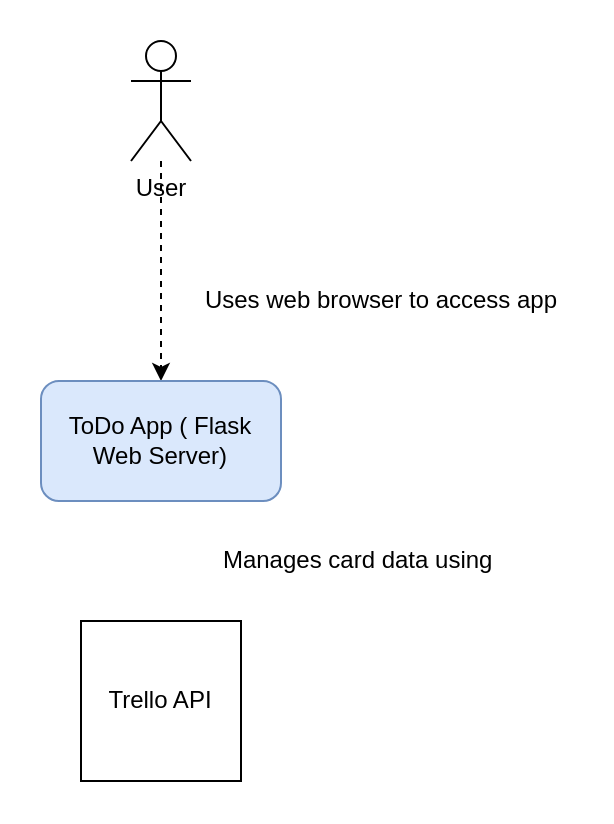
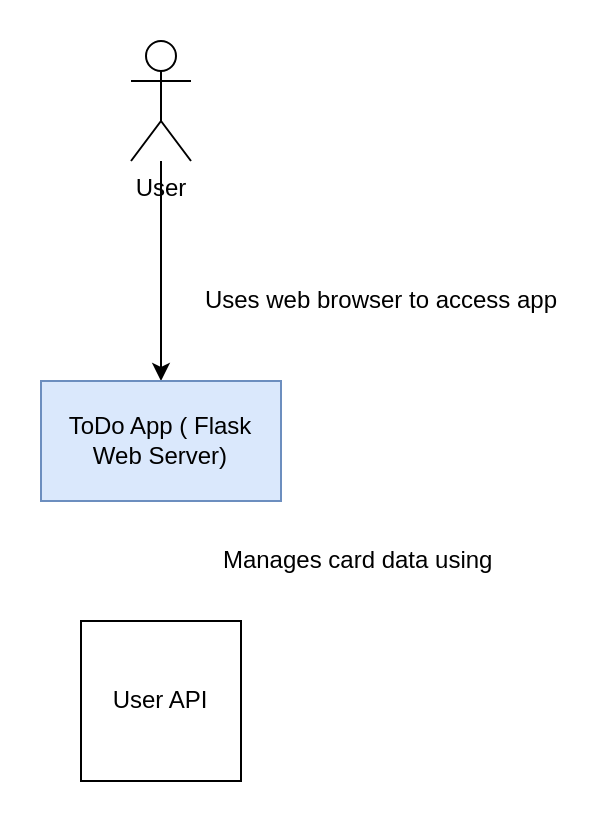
edge "User" -> "ToDo App ( Flask Web Server)": style dashed -> solid
node "ToDo App ( Flask Web Server)": shape rounded rectangle -> rectangle
node "Trello API": label "Trello API" -> "User API"
